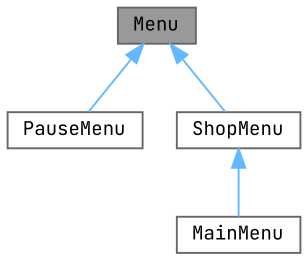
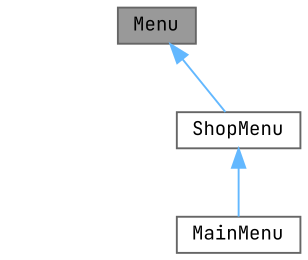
node "PauseMenu": removed
